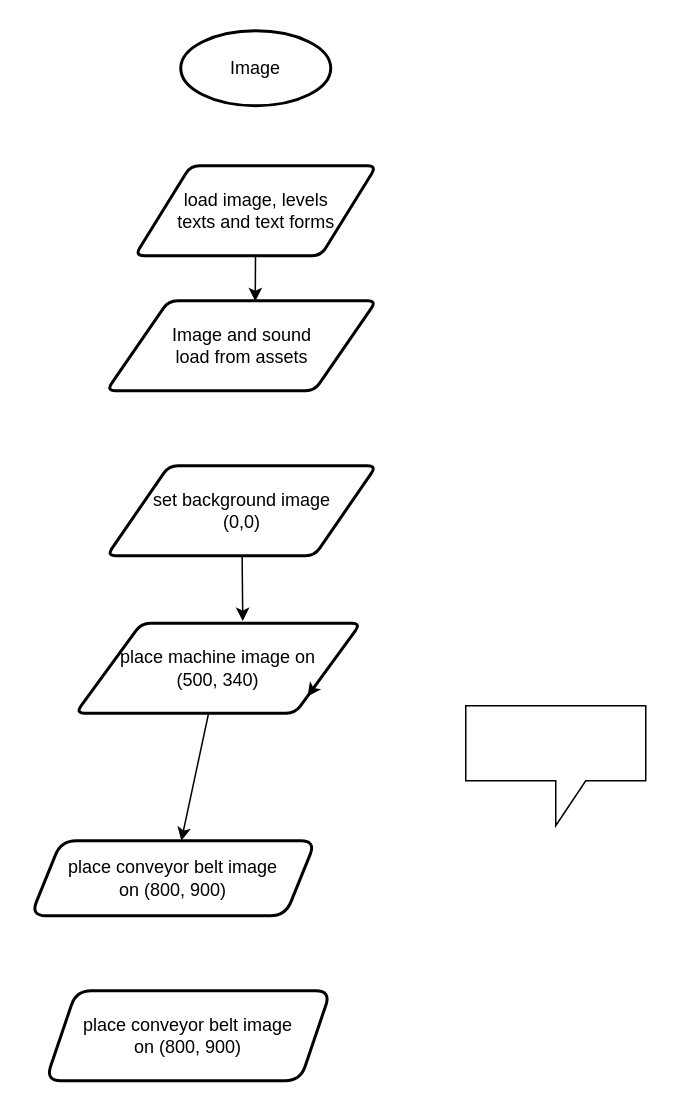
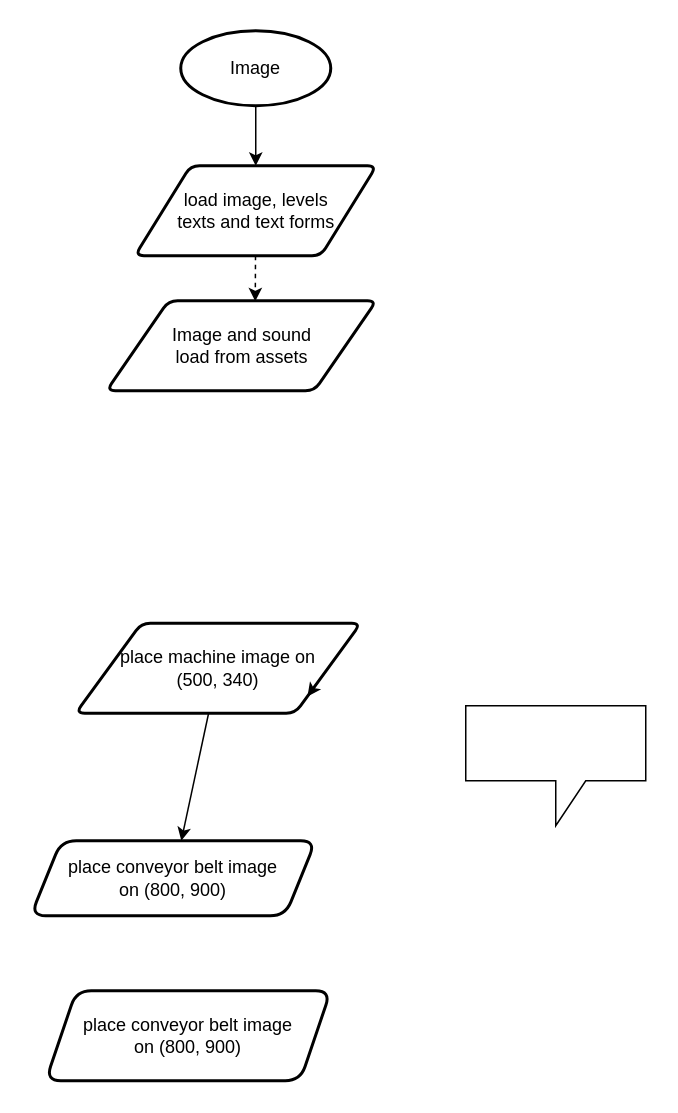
edge "Image" -> "load image, levels texts and text forms": added
edge "load image, levels texts and text forms" -> "Image and sound load from assets": style solid -> dashed
node "set background image (0,0)": removed
edge "set background image (0,0)" -> "place machine image on (500, 340)": removed
